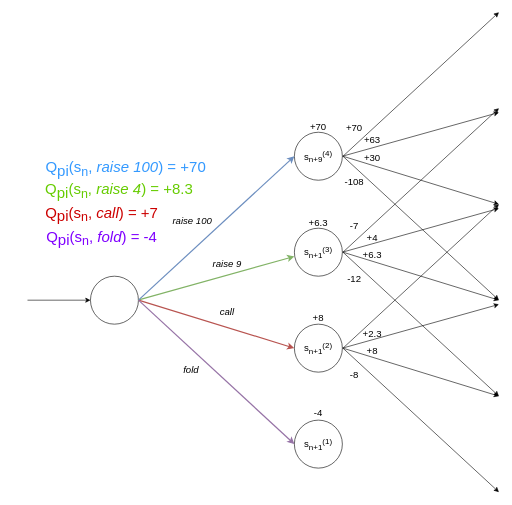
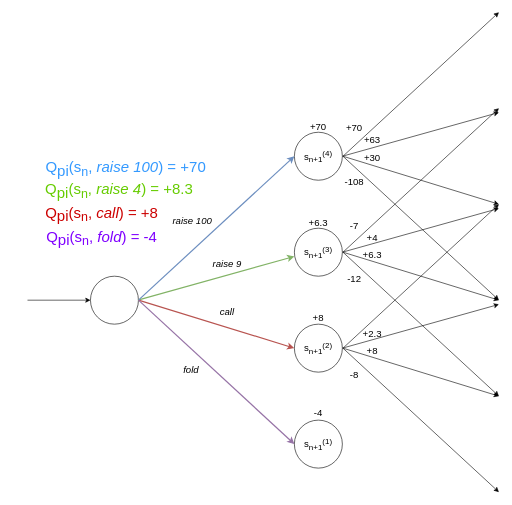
node "sn+9(4)": label "sn+9(4)" -> "sn+1(4)"
node "Qpi(sn, call) = +7": label "Qpi(sn, call) = +7" -> "Qpi(sn, call) = +8"
